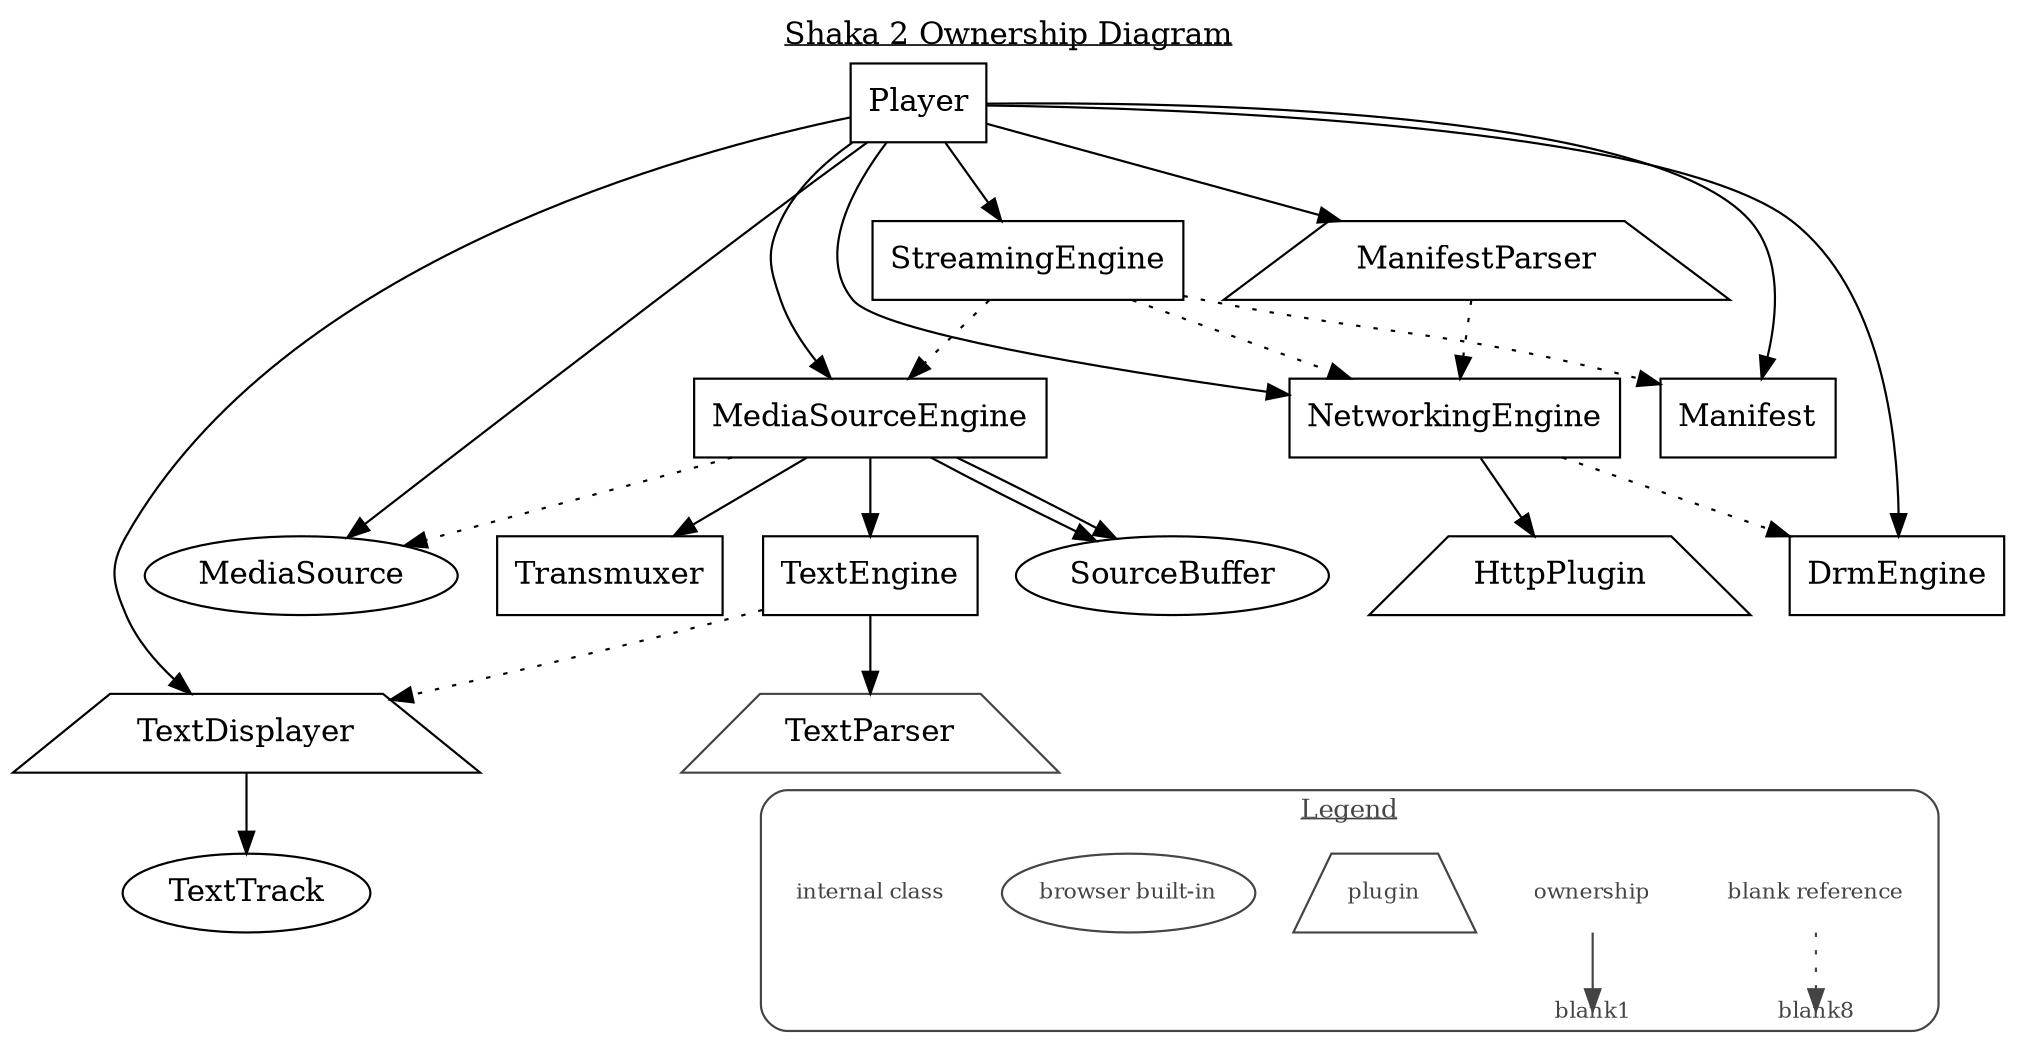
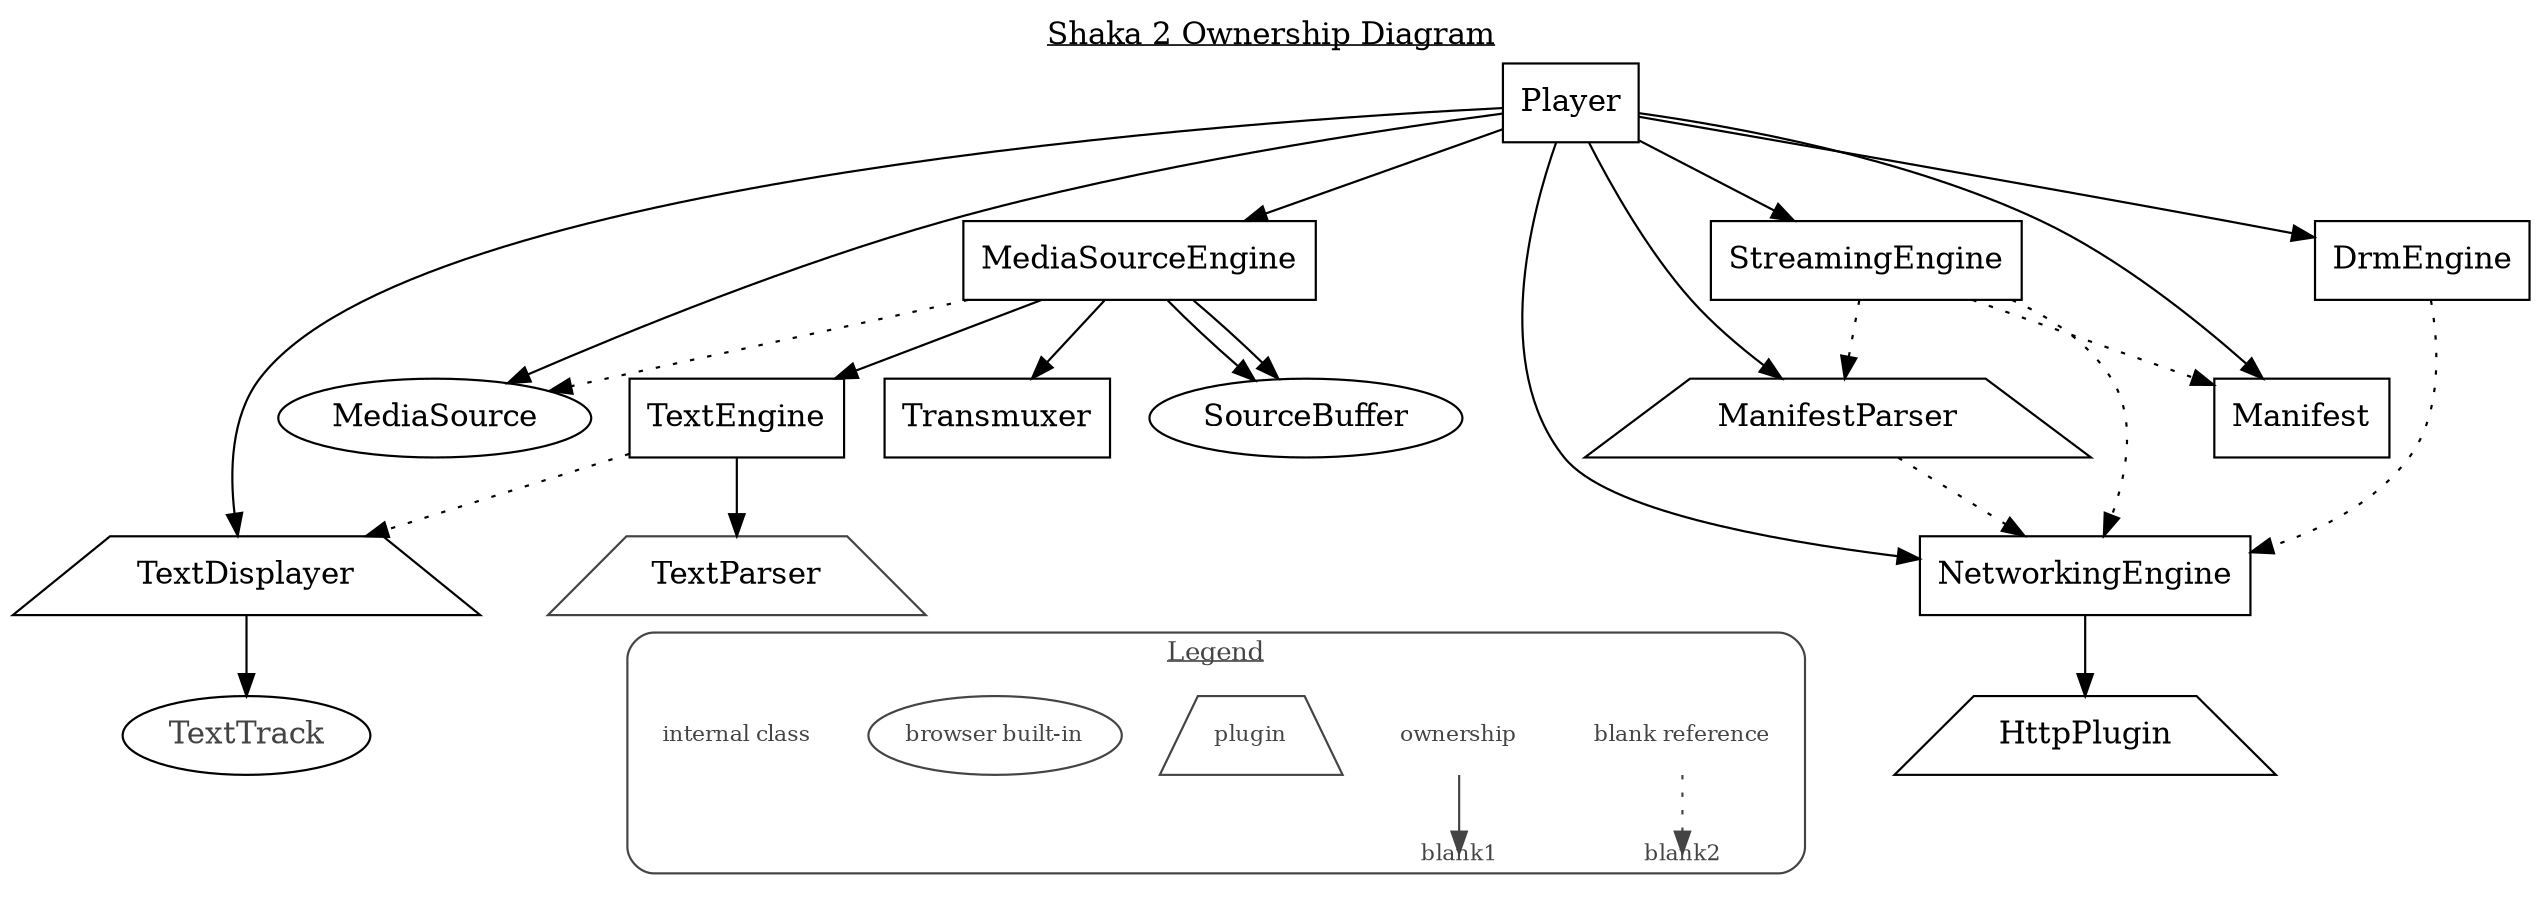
edge "StreamingEngine" -> "MediaSourceEngine": now "StreamingEngine" -> "ManifestParser"
edge "NetworkingEngine" -> "DrmEngine": reversed
node "TextTrack": fontcolor black -> #444444
node "blank8": label "blank8" -> "blank2"
